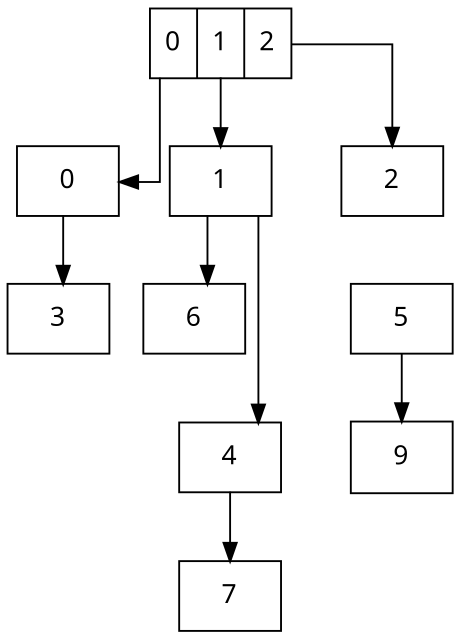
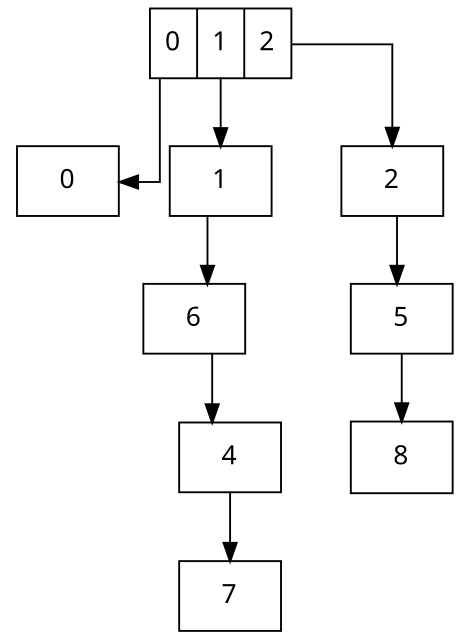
edge "2" -> "5": added
edge "1" -> "4": now "6" -> "4"
node "3": removed
node "9": label "9" -> "8"
